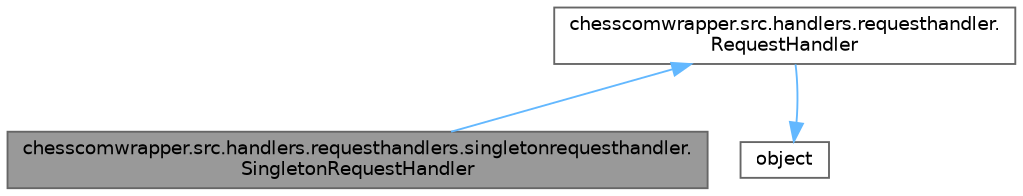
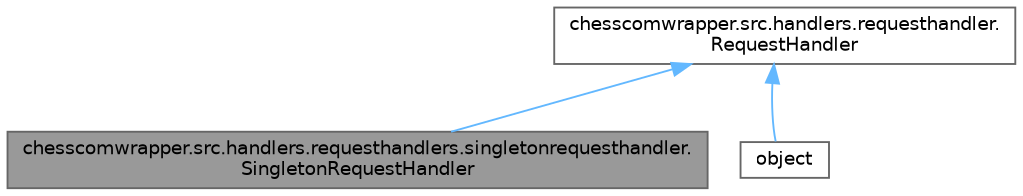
edge "chesscomwrapper.src.handlers.requesthandler. RequestHandler" -> "object": reversed
